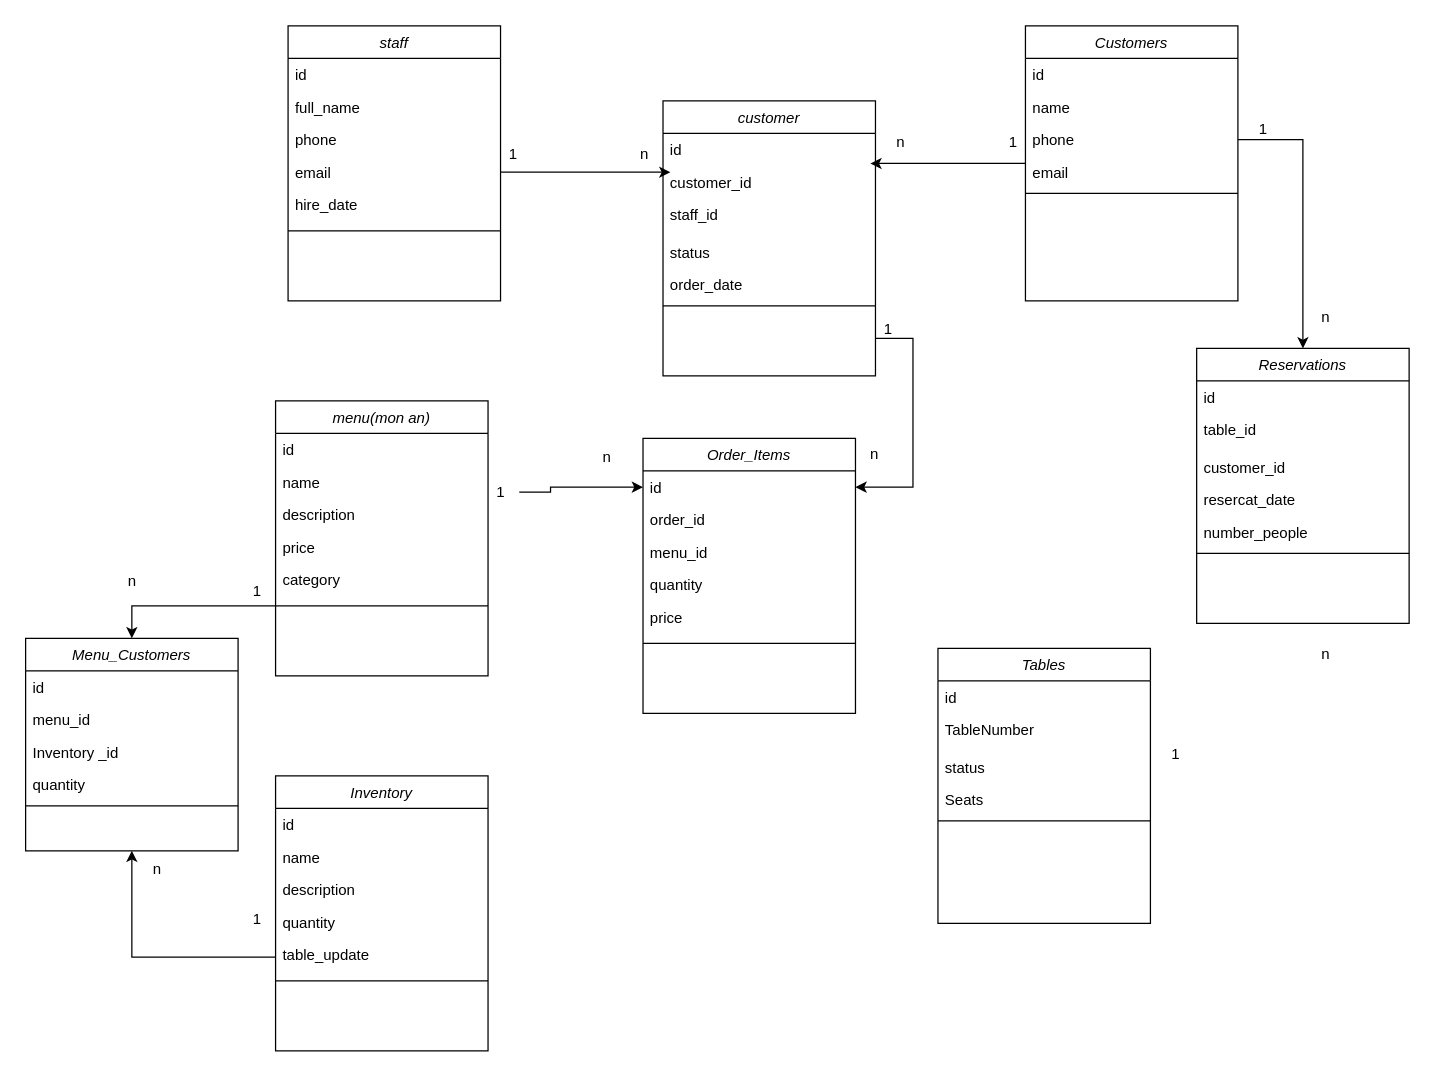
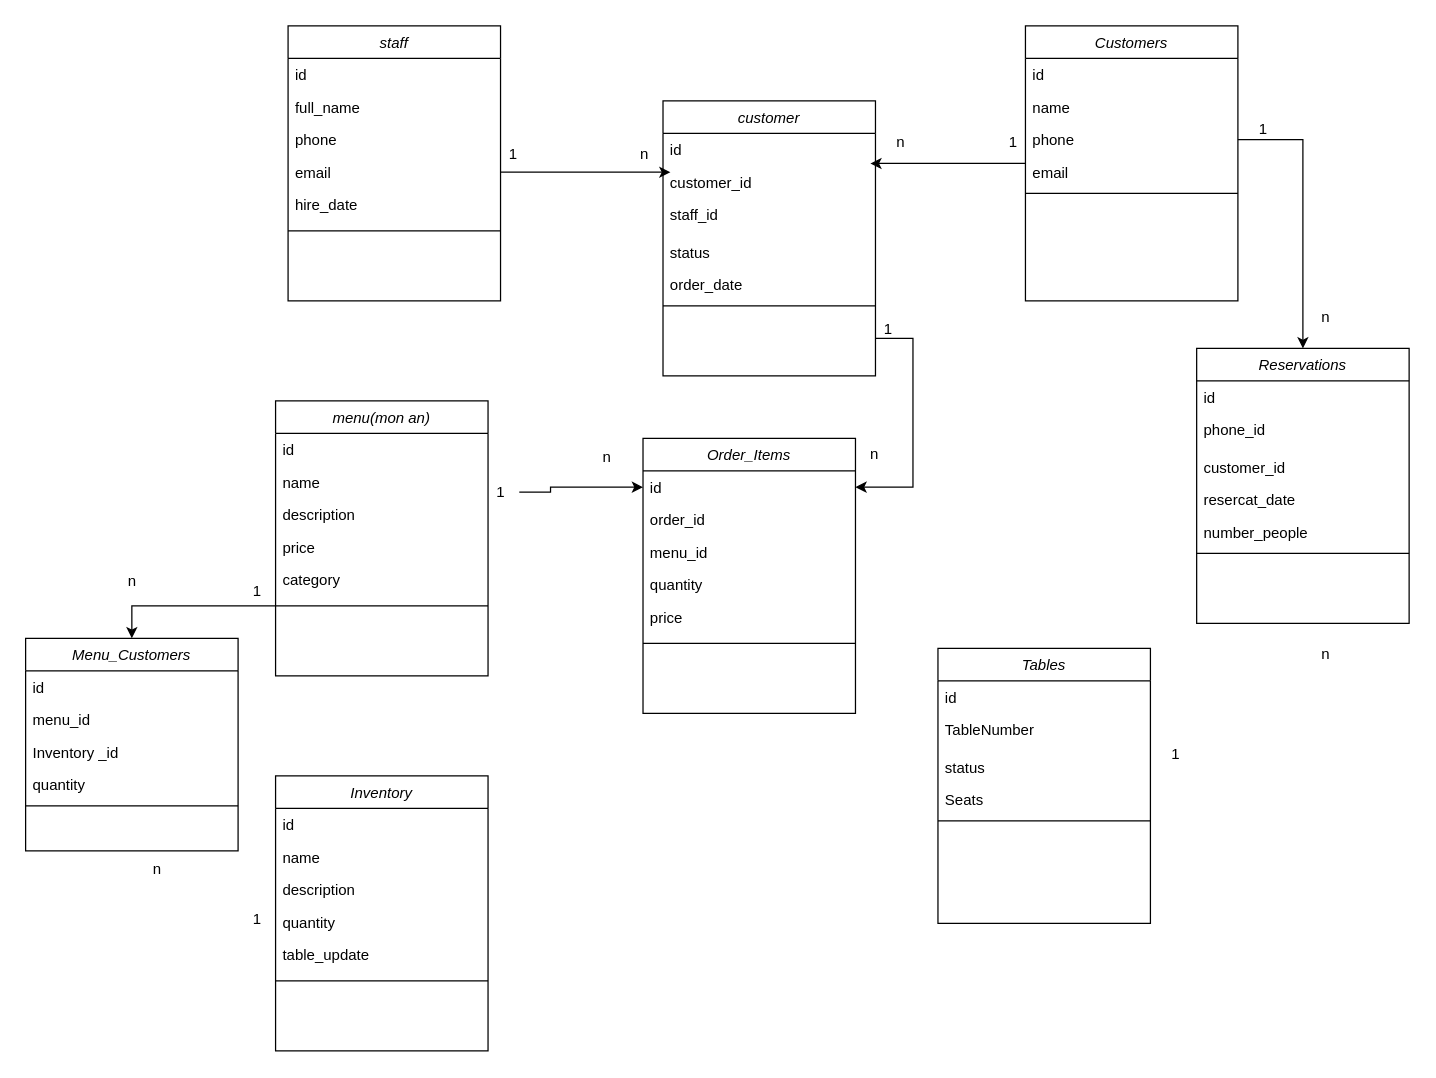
node "table_id": label "table_id" -> "phone_id"
edge "table_update" -> "Menu_Customers": removed
